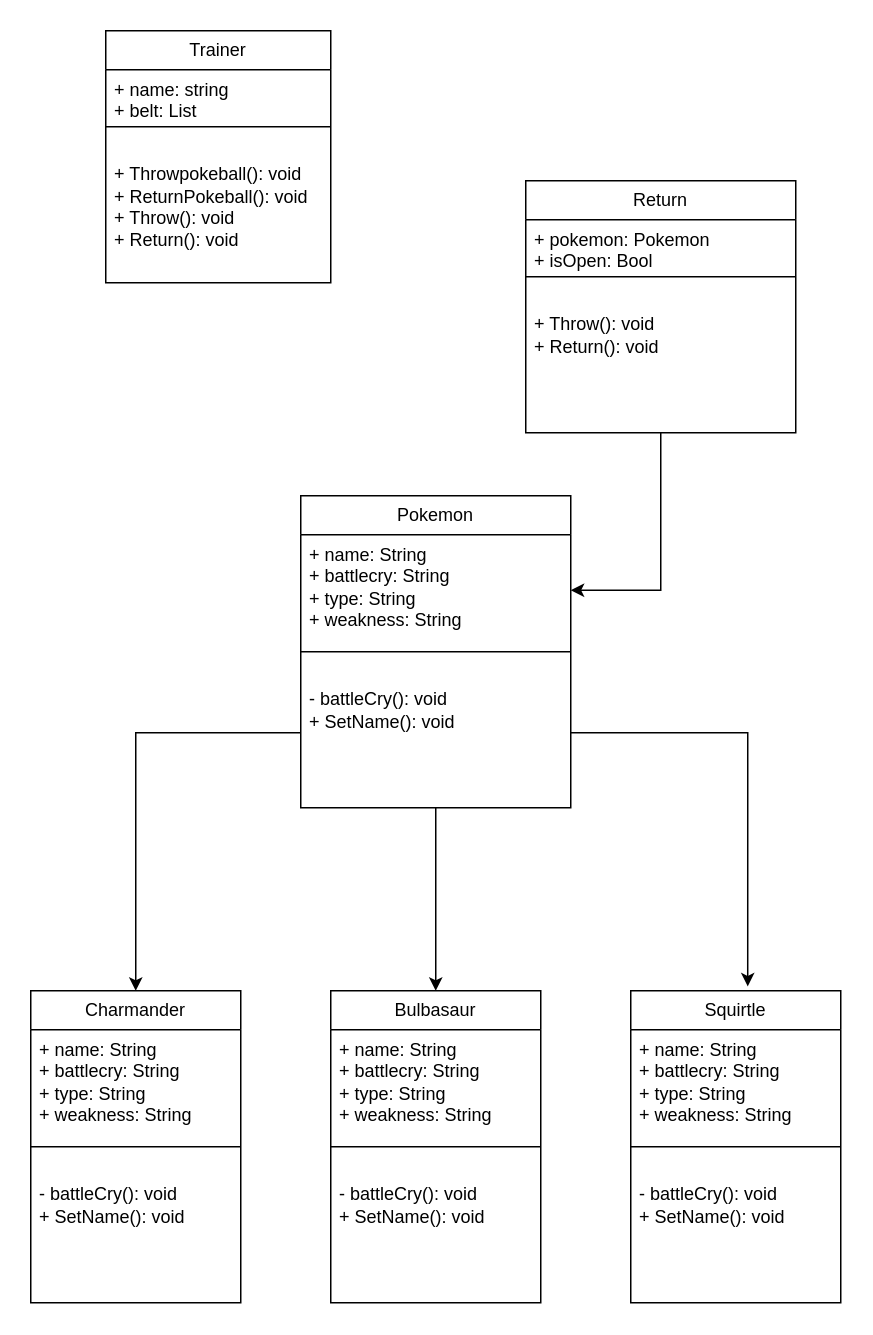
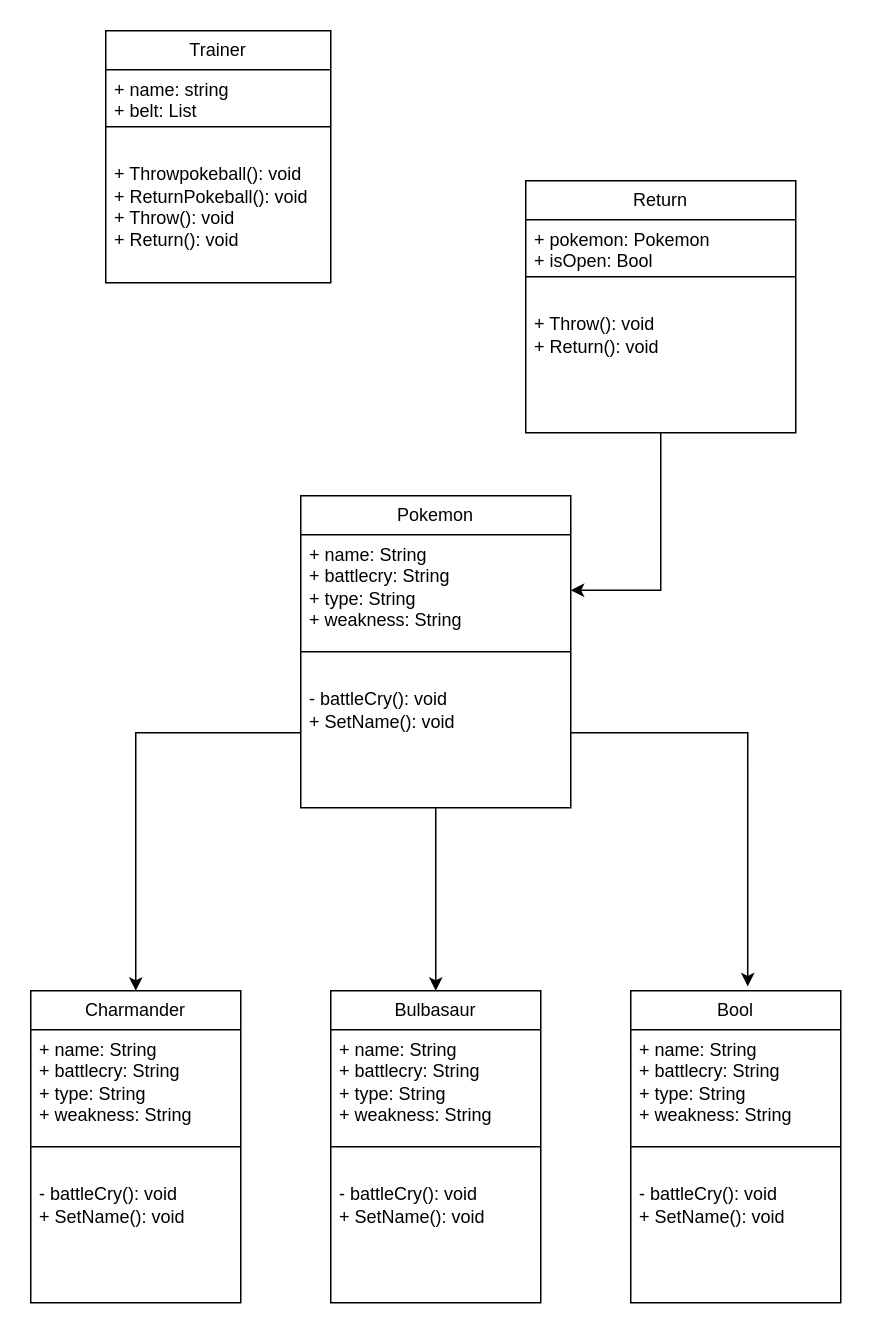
node "Squirtle": label "Squirtle" -> "Bool"
